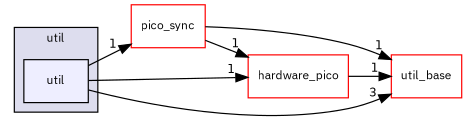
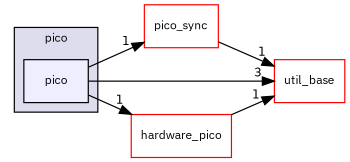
cluster "util": label "util" -> "pico"
edge "pico_sync" -> "hardware_pico": removed
node "util": label "util" -> "pico"
